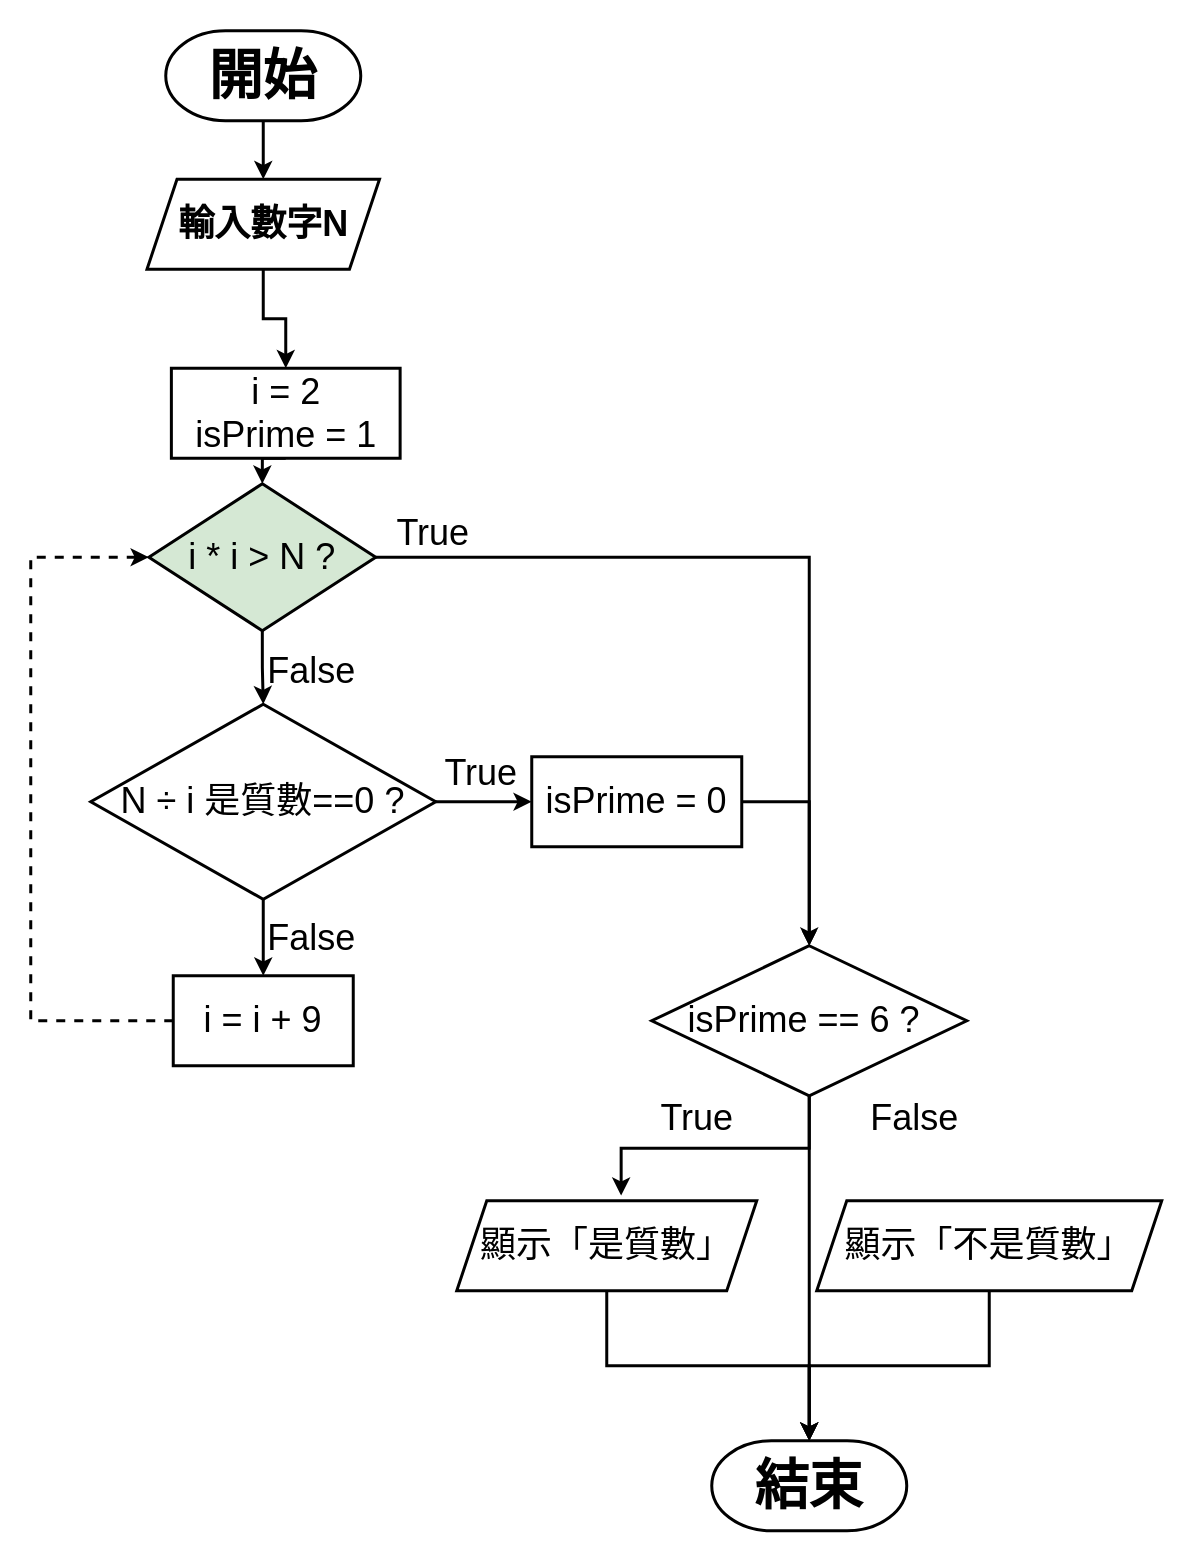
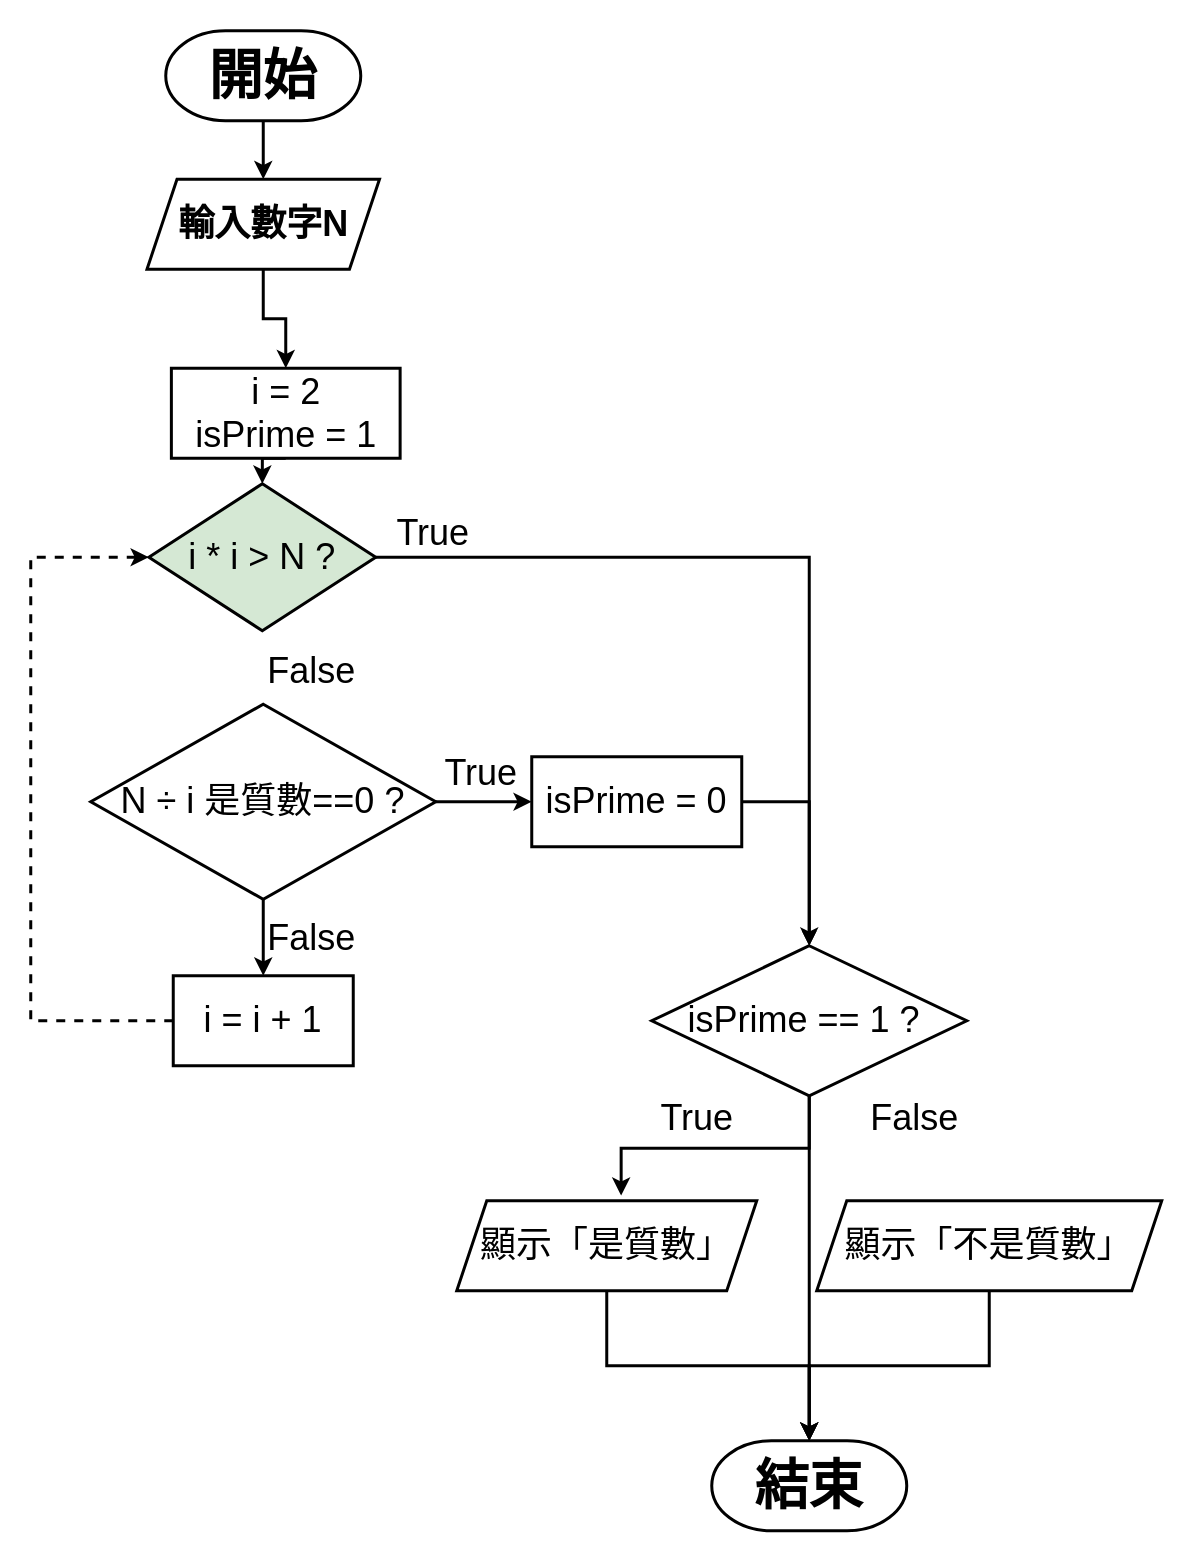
edge "i * i > N ?" -> "N ÷ i 是質數==0 ?": removed
node "i = i + 9": label "i = i + 9" -> "i = i + 1"
node "isPrime == 6 ?": label "isPrime == 6 ?" -> "isPrime == 1 ?"
